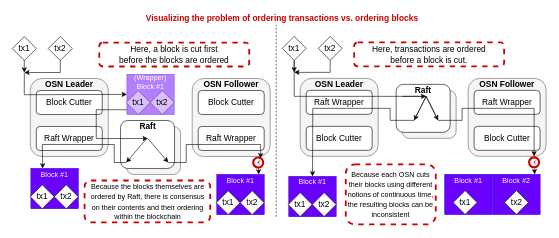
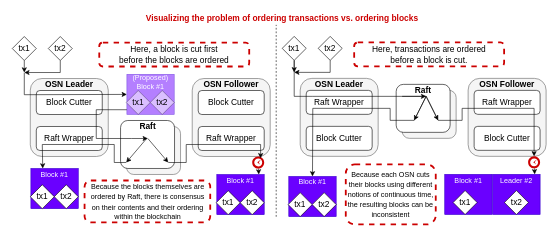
node "(Wrapper) Block #1": label "(Wrapper) Block #1" -> "(Proposed) Block #1"
node "Block #2": label "Block #2" -> "Leader #2"
